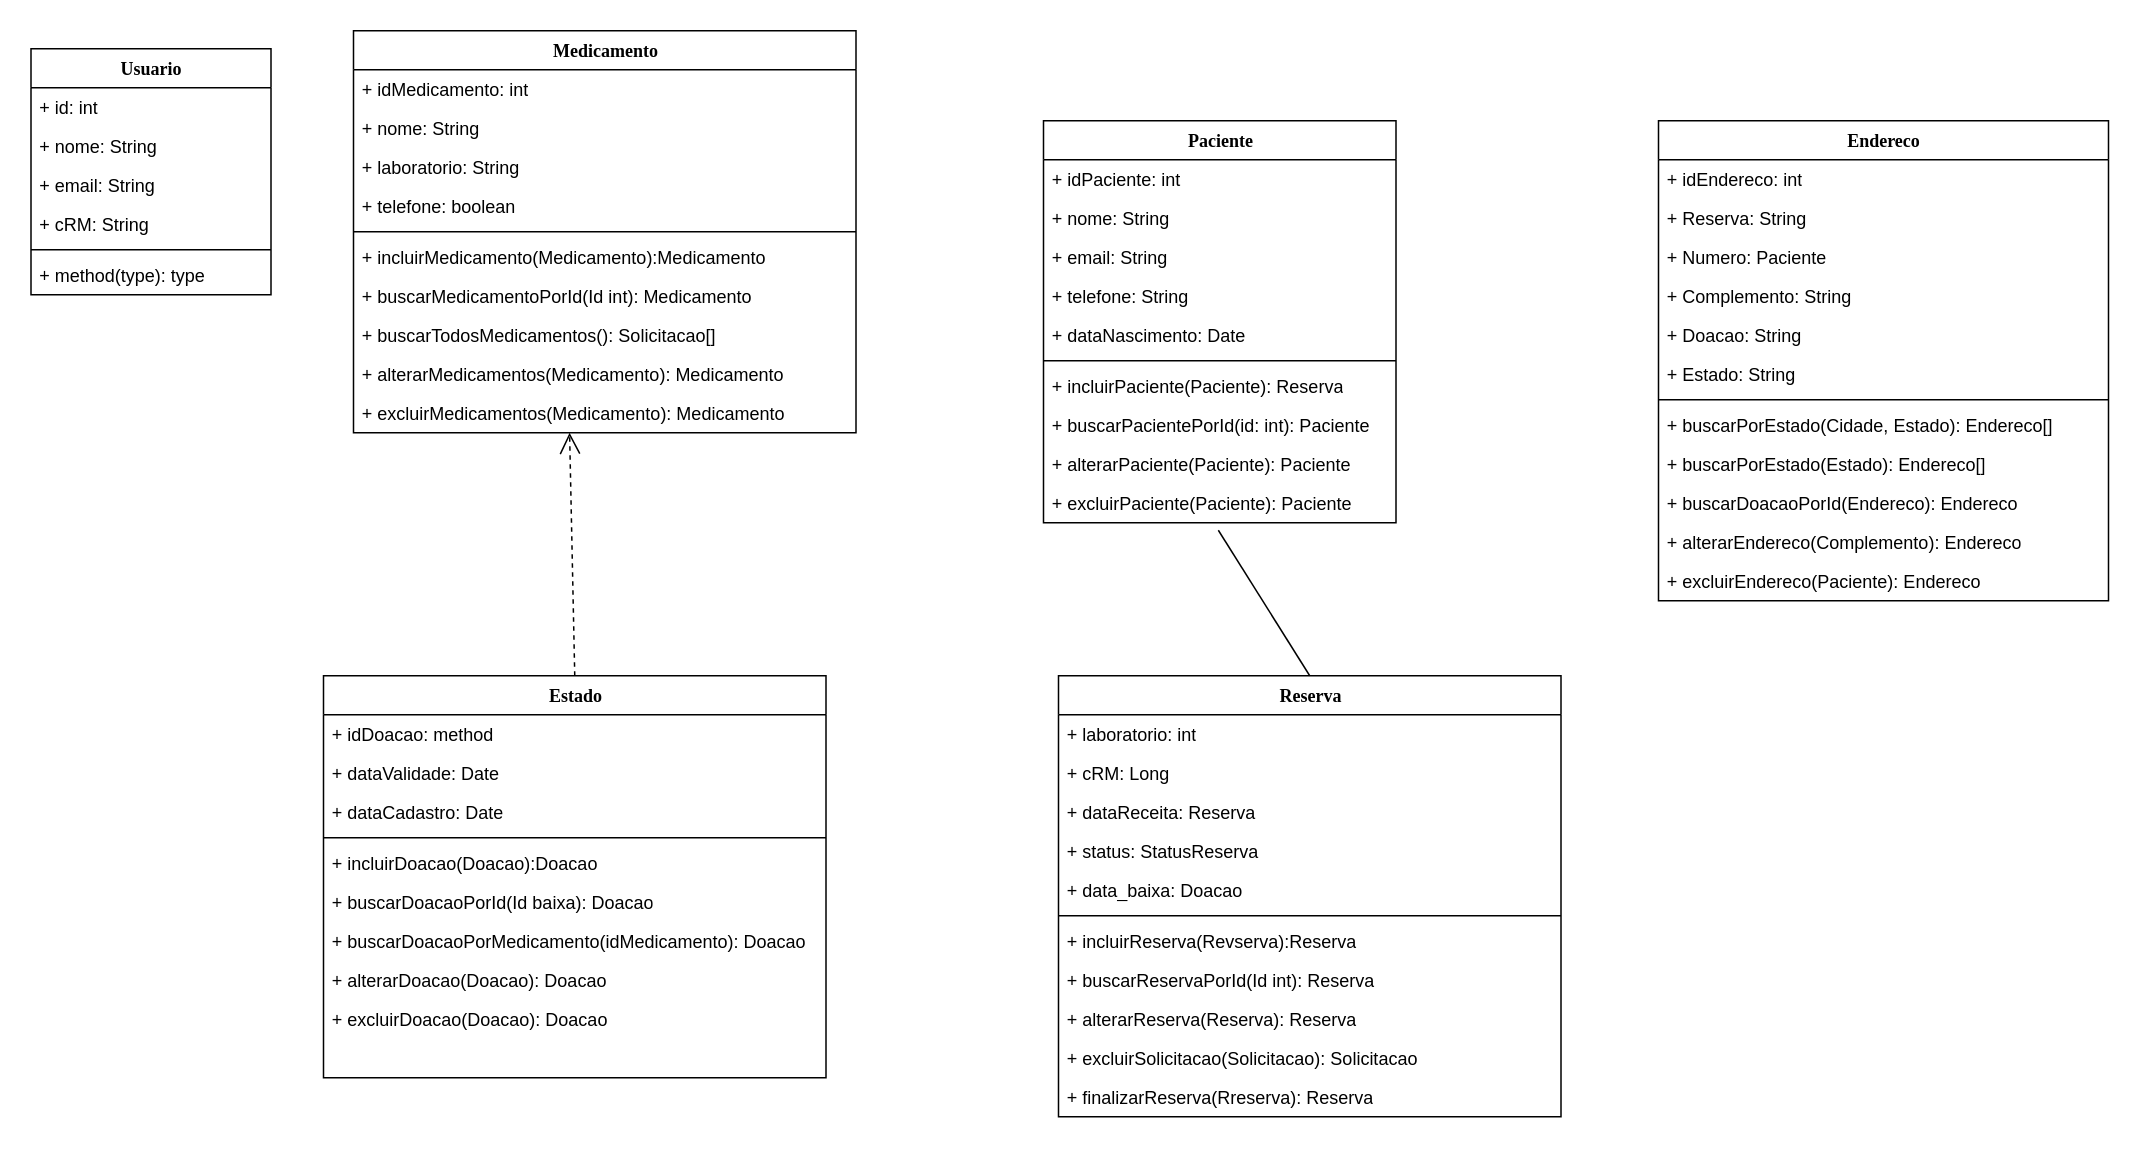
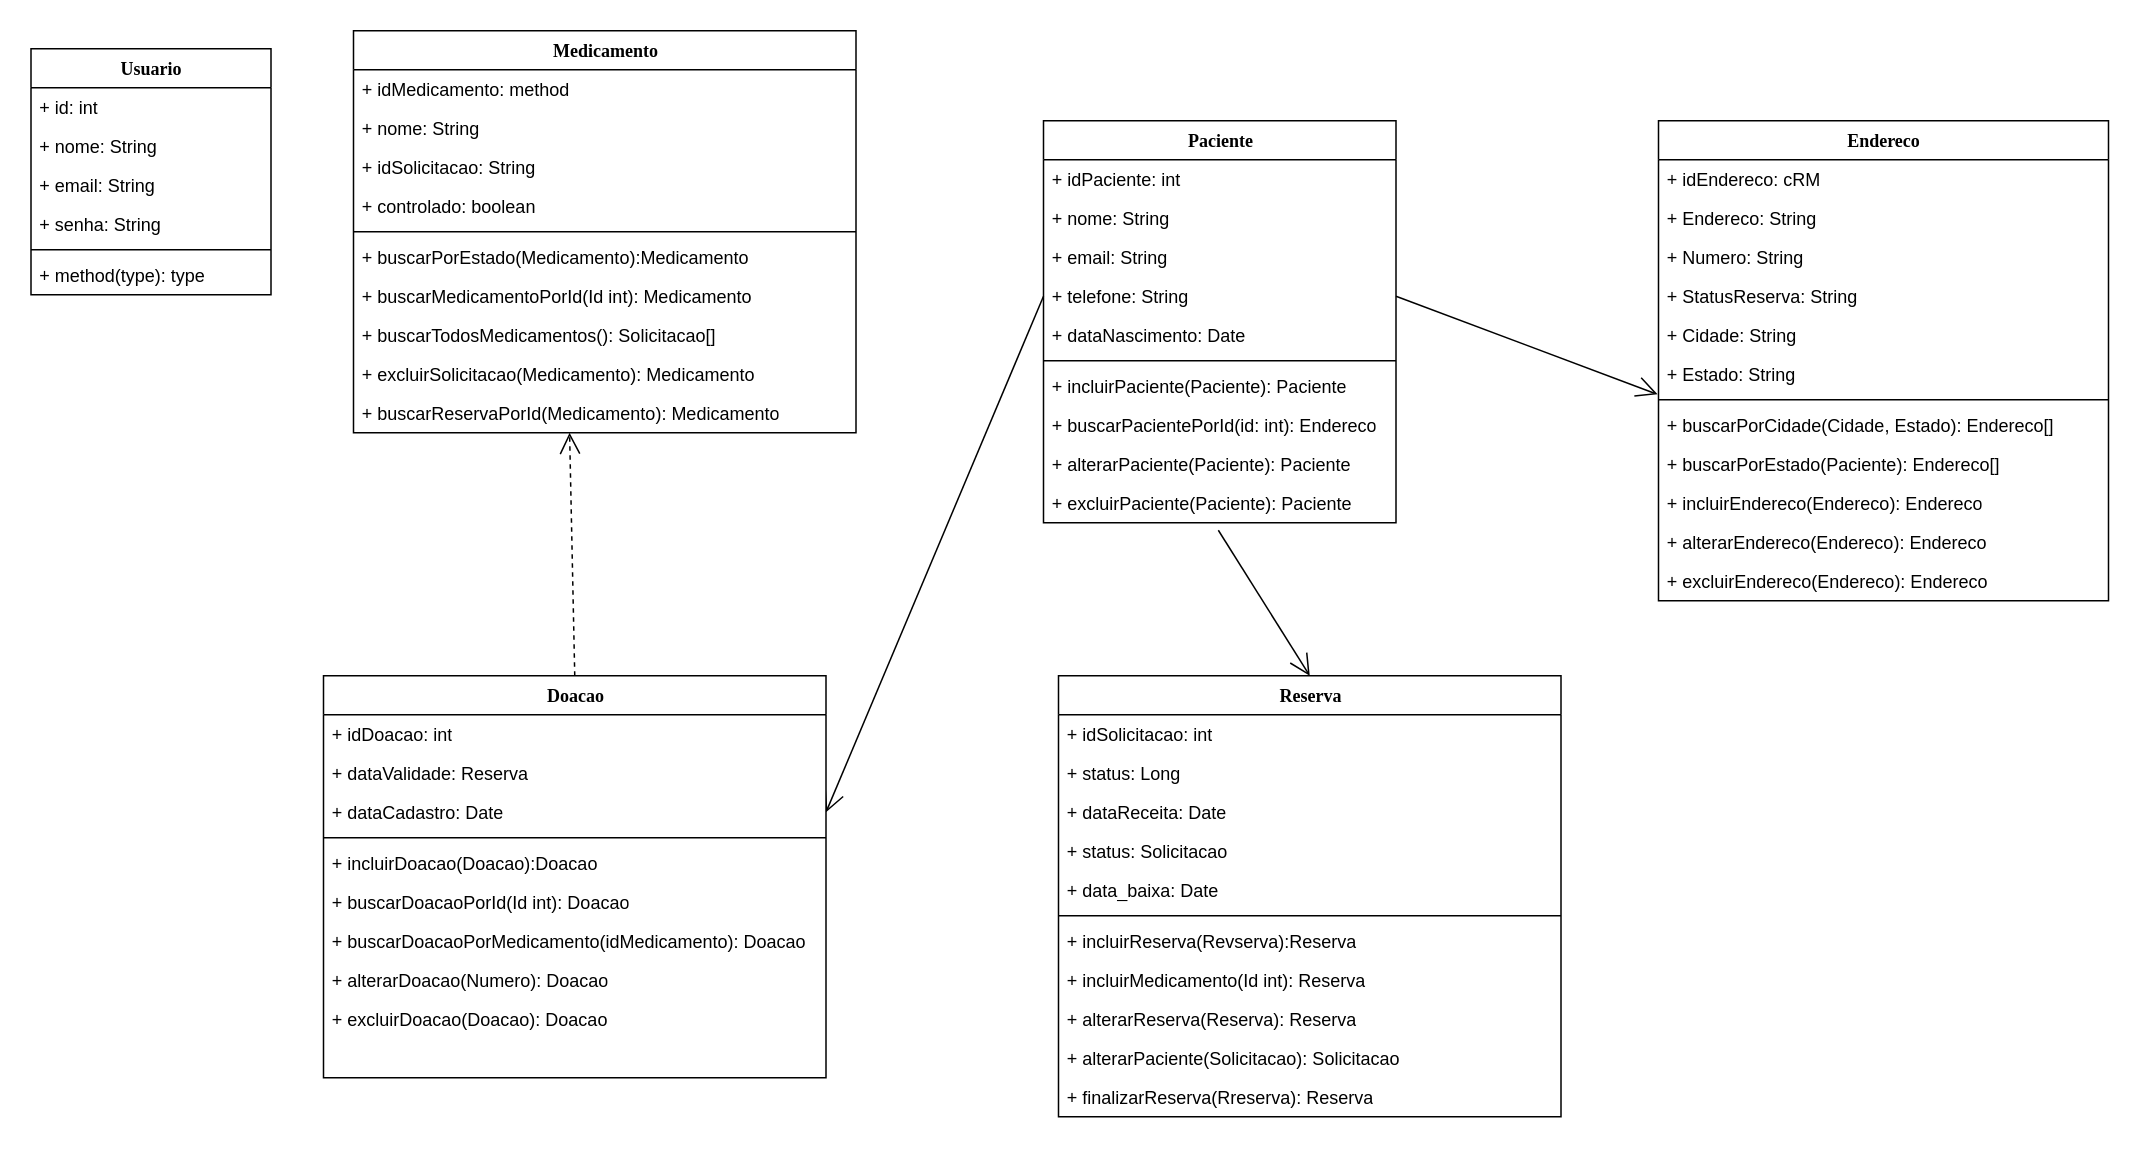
node "+ idMedicamento: int": label "+ idMedicamento: int" -> "+ idMedicamento: method"
node "+ laboratorio: String": label "+ laboratorio: String" -> "+ idSolicitacao: String"
node "+ idEndereco: int": label "+ idEndereco: int" -> "+ idEndereco: cRM"
node "+ telefone: boolean": label "+ telefone: boolean" -> "+ controlado: boolean"
node "+ Reserva: String": label "+ Reserva: String" -> "+ Endereco: String"
node "+ cRM: String": label "+ cRM: String" -> "+ senha: String"
node "+ incluirMedicamento(Medicamento):Medicamento": label "+ incluirMedicamento(Medicamento):Medicamento" -> "+ buscarPorEstado(Medicamento):Medicamento"
node "+ Numero: Paciente": label "+ Numero: Paciente" -> "+ Numero: String"
node "+ Complemento: String": label "+ Complemento: String" -> "+ StatusReserva: String"
node "+ Doacao: String": label "+ Doacao: String" -> "+ Cidade: String"
edge "+ telefone: String" -> "+ Estado: String": added
node "+ alterarMedicamentos(Medicamento): Medicamento": label "+ alterarMedicamentos(Medicamento): Medicamento" -> "+ excluirSolicitacao(Medicamento): Medicamento"
node "+ incluirPaciente(Paciente): Reserva": label "+ incluirPaciente(Paciente): Reserva" -> "+ incluirPaciente(Paciente): Paciente"
node "+ excluirMedicamentos(Medicamento): Medicamento": label "+ excluirMedicamentos(Medicamento): Medicamento" -> "+ buscarReservaPorId(Medicamento): Medicamento"
node "+ buscarPorEstado(Cidade, Estado): Endereco[]": label "+ buscarPorEstado(Cidade, Estado): Endereco[]" -> "+ buscarPorCidade(Cidade, Estado): Endereco[]"
node "+ buscarPacientePorId(id: int): Paciente": label "+ buscarPacientePorId(id: int): Paciente" -> "+ buscarPacientePorId(id: int): Endereco"
node "+ buscarPorEstado(Estado): Endereco[]": label "+ buscarPorEstado(Estado): Endereco[]" -> "+ buscarPorEstado(Paciente): Endereco[]"
node "+ buscarDoacaoPorId(Endereco): Endereco": label "+ buscarDoacaoPorId(Endereco): Endereco" -> "+ incluirEndereco(Endereco): Endereco"
node "+ alterarEndereco(Complemento): Endereco": label "+ alterarEndereco(Complemento): Endereco" -> "+ alterarEndereco(Endereco): Endereco"
edge "+ telefone: String" -> "+ dataCadastro: Date": added
node "+ excluirEndereco(Paciente): Endereco": label "+ excluirEndereco(Paciente): Endereco" -> "+ excluirEndereco(Endereco): Endereco"
edge "+ excluirPaciente(Paciente): Paciente" -- "Reserva": arrowhead none -> open
node "Estado": label "Estado" -> "Doacao"
node "+ idDoacao: method": label "+ idDoacao: method" -> "+ idDoacao: int"
node "+ laboratorio: int": label "+ laboratorio: int" -> "+ idSolicitacao: int"
node "+ dataValidade: Date": label "+ dataValidade: Date" -> "+ dataValidade: Reserva"
node "+ cRM: Long": label "+ cRM: Long" -> "+ status: Long"
node "+ dataReceita: Reserva": label "+ dataReceita: Reserva" -> "+ dataReceita: Date"
node "+ status: StatusReserva": label "+ status: StatusReserva" -> "+ status: Solicitacao"
node "+ data_baixa: Doacao": label "+ data_baixa: Doacao" -> "+ data_baixa: Date"
node "+ buscarDoacaoPorId(Id baixa): Doacao": label "+ buscarDoacaoPorId(Id baixa): Doacao" -> "+ buscarDoacaoPorId(Id int): Doacao"
node "+ alterarDoacao(Doacao): Doacao": label "+ alterarDoacao(Doacao): Doacao" -> "+ alterarDoacao(Numero): Doacao"
node "+ buscarReservaPorId(Id int): Reserva": label "+ buscarReservaPorId(Id int): Reserva" -> "+ incluirMedicamento(Id int): Reserva"
node "+ excluirSolicitacao(Solicitacao): Solicitacao": label "+ excluirSolicitacao(Solicitacao): Solicitacao" -> "+ alterarPaciente(Solicitacao): Solicitacao"
